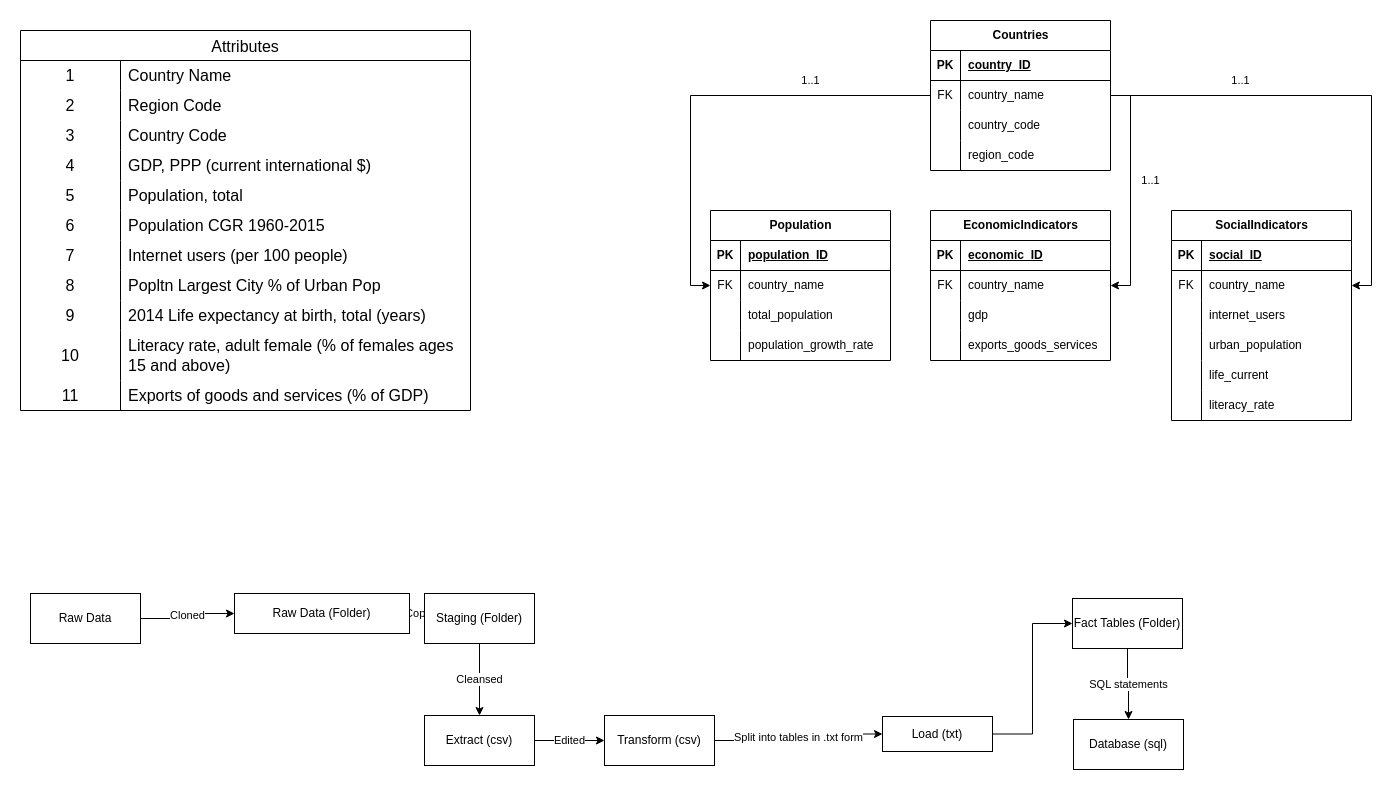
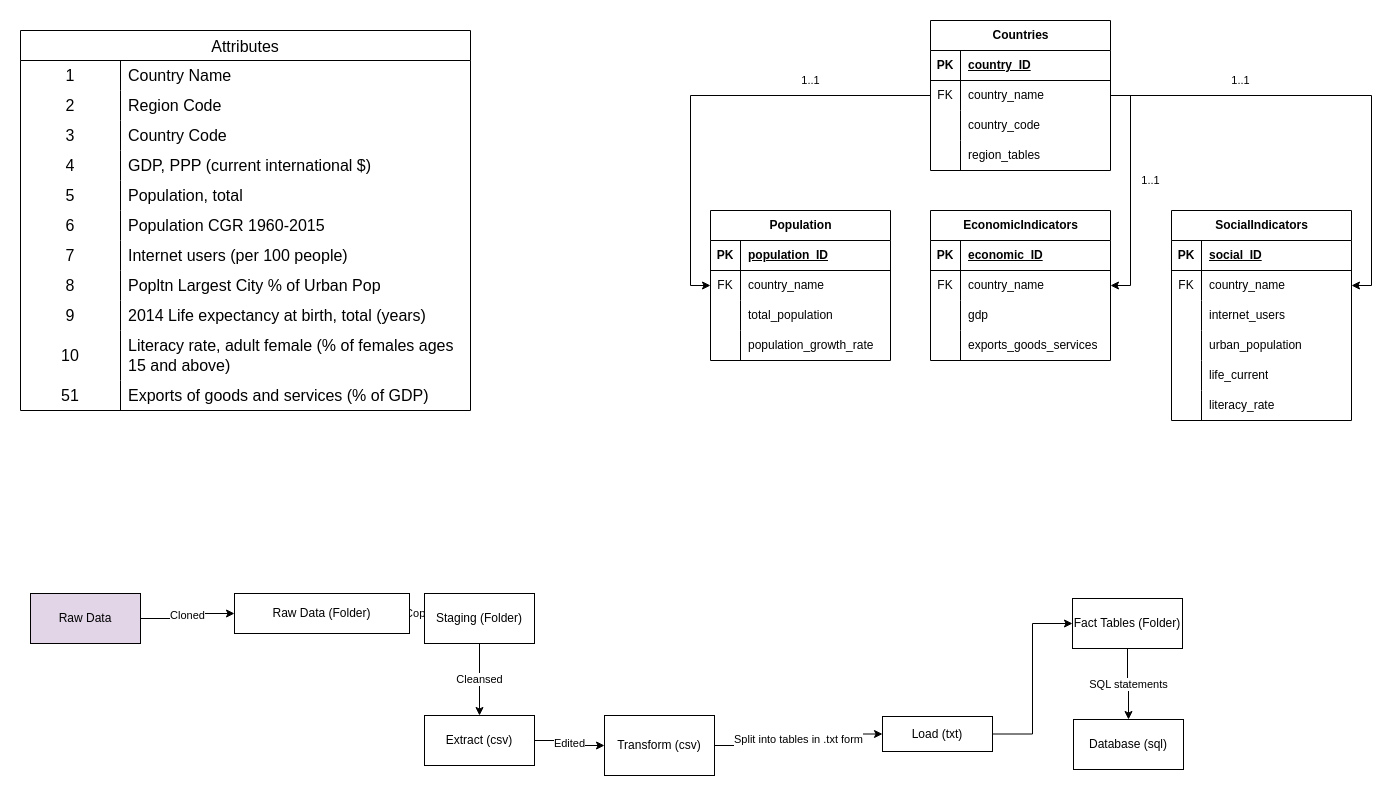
node "region_code": label "region_code" -> "region_tables"
node "11": label "11" -> "51"
node "Raw Data": fillcolor #ffffff -> #e1d5e7
node "Transform (csv)": size 110x50 -> 110x60
